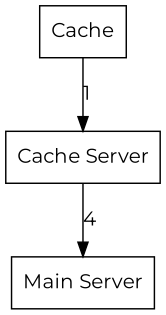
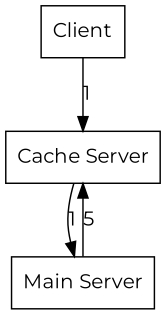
node "Cache": label "Cache" -> "Client"
edge "Cache Server" -> "Main Server": label "4" -> "1"
edge "Main Server" -> "Cache Server": added, label "5"
